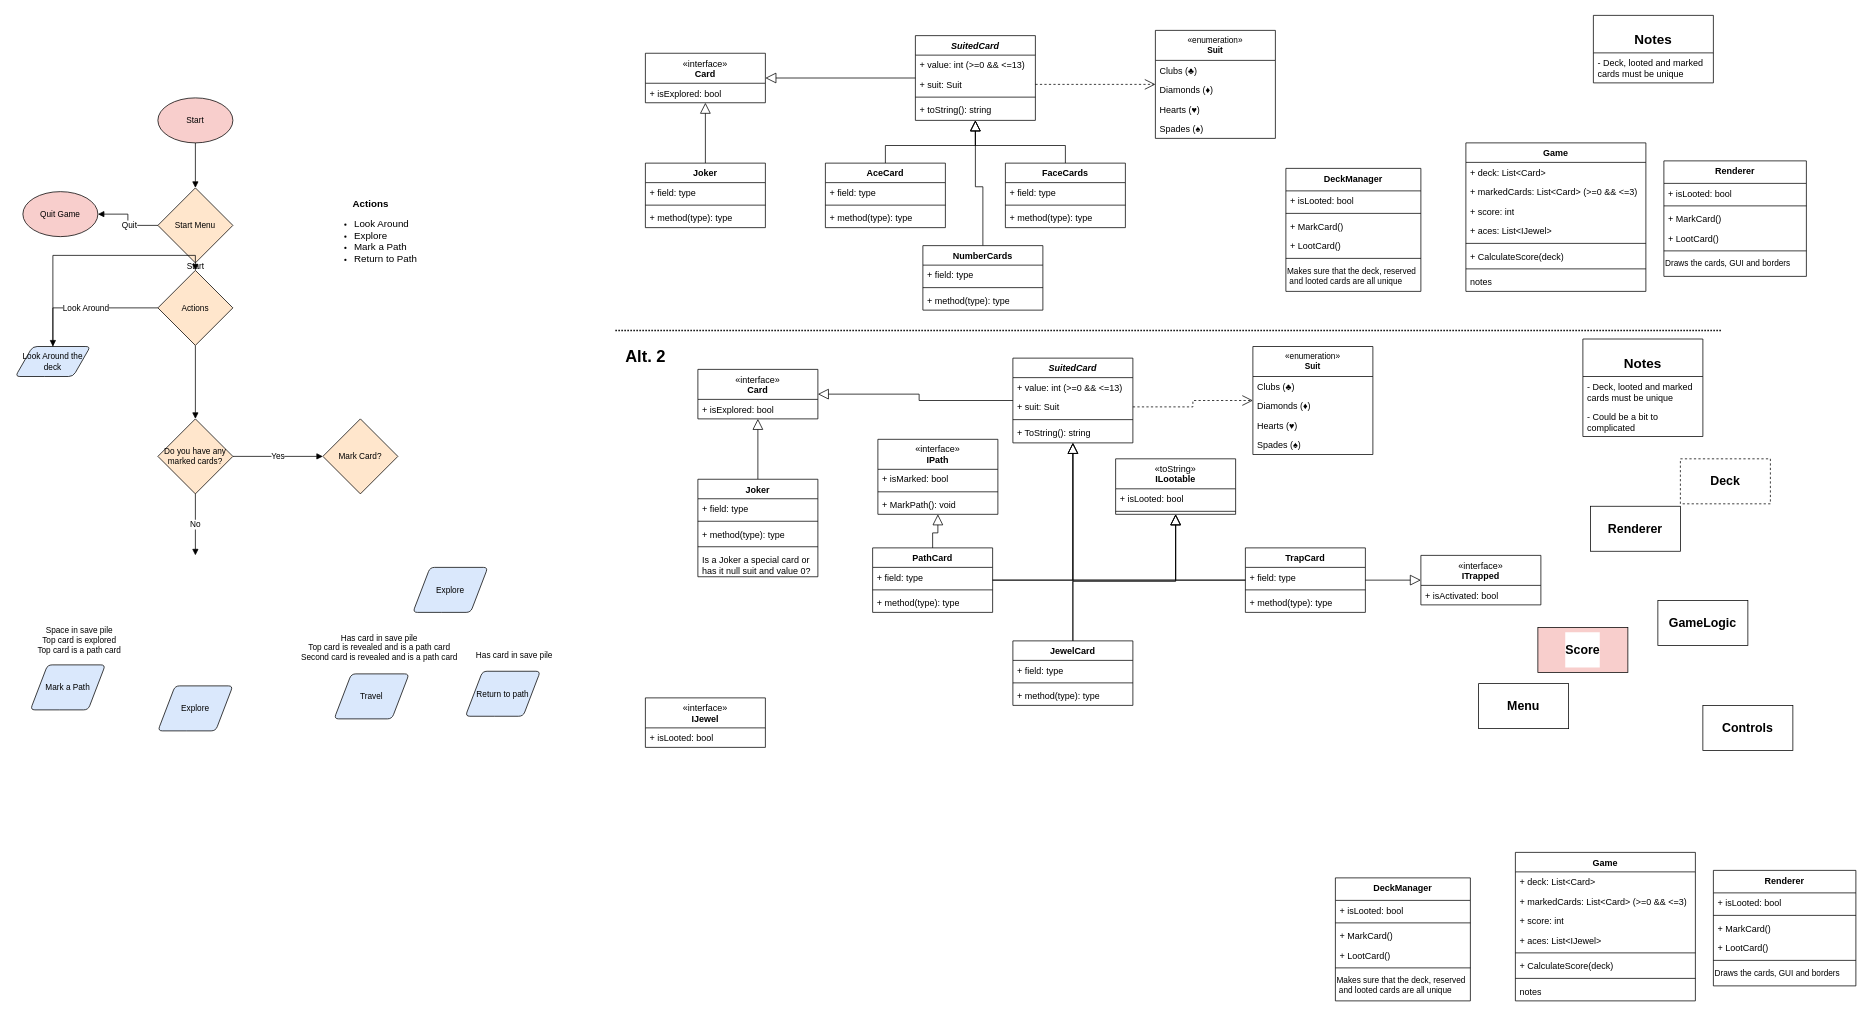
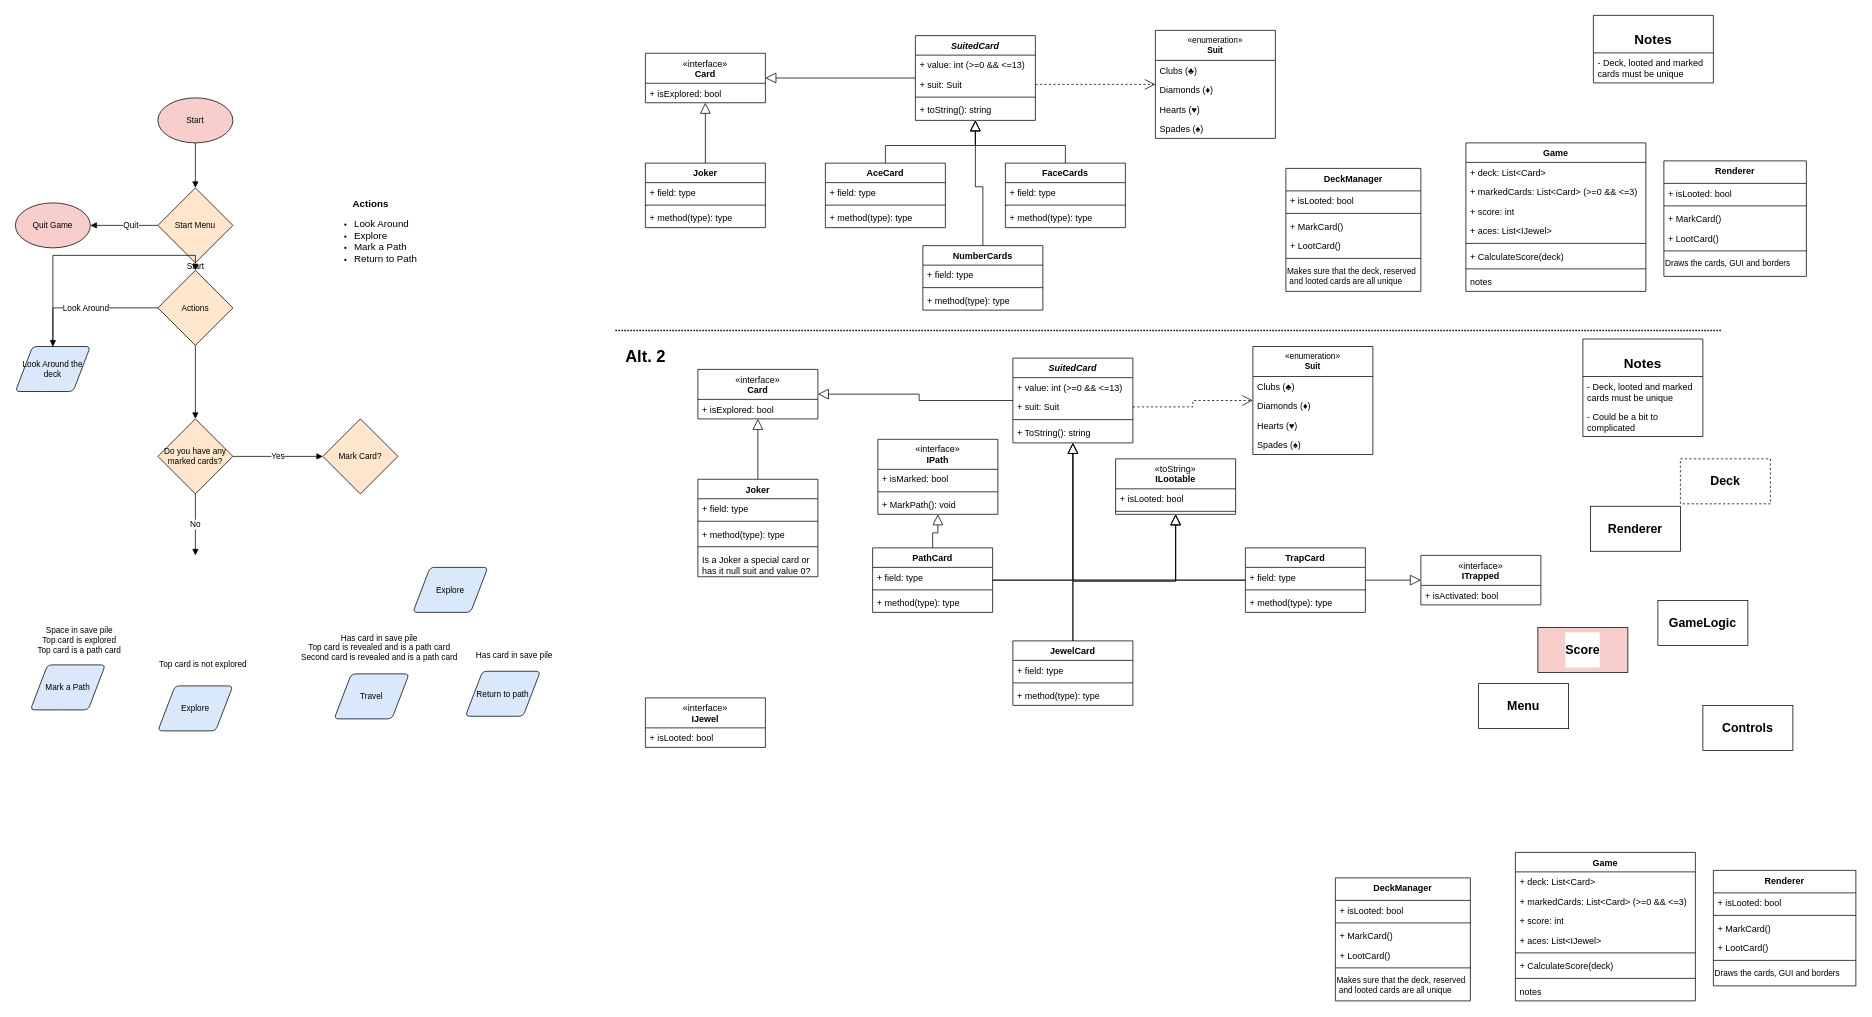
node "Quit Game": moved (60, 214) -> (53, 225)
node "Look Around the deck": size 75x30 -> 75x45
node "Top card is not explored": added
